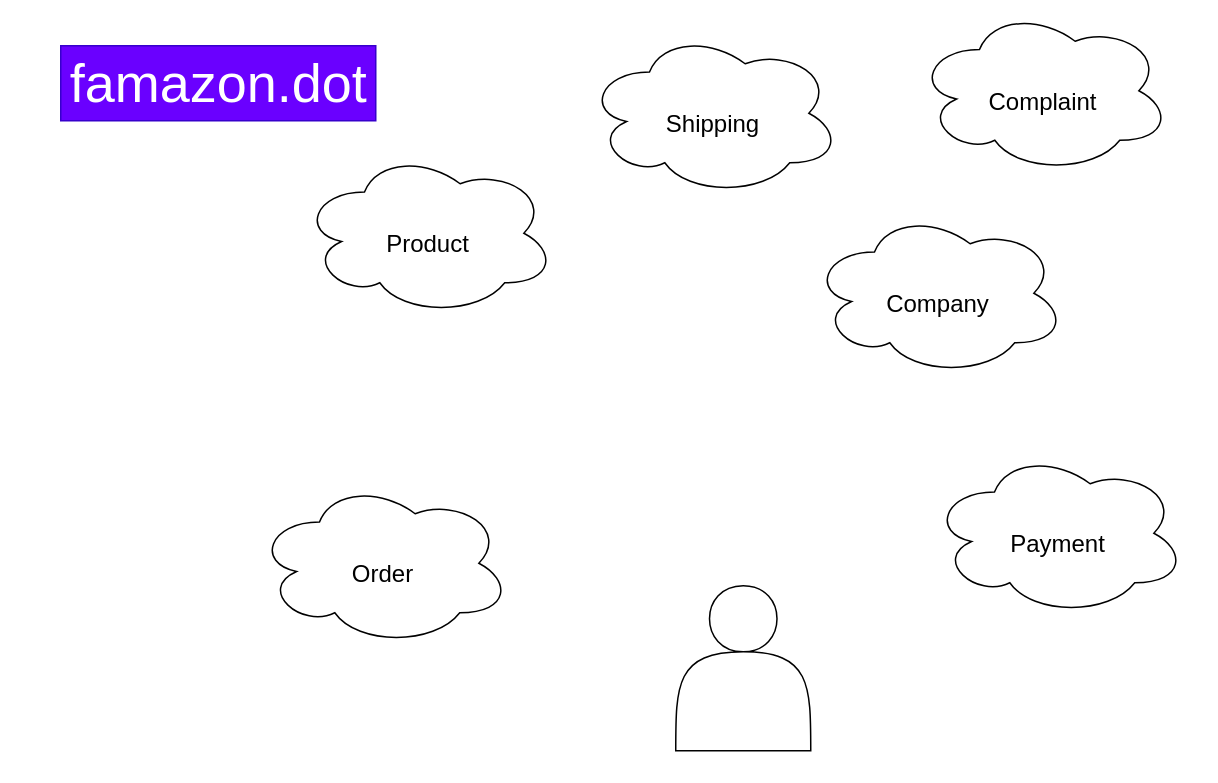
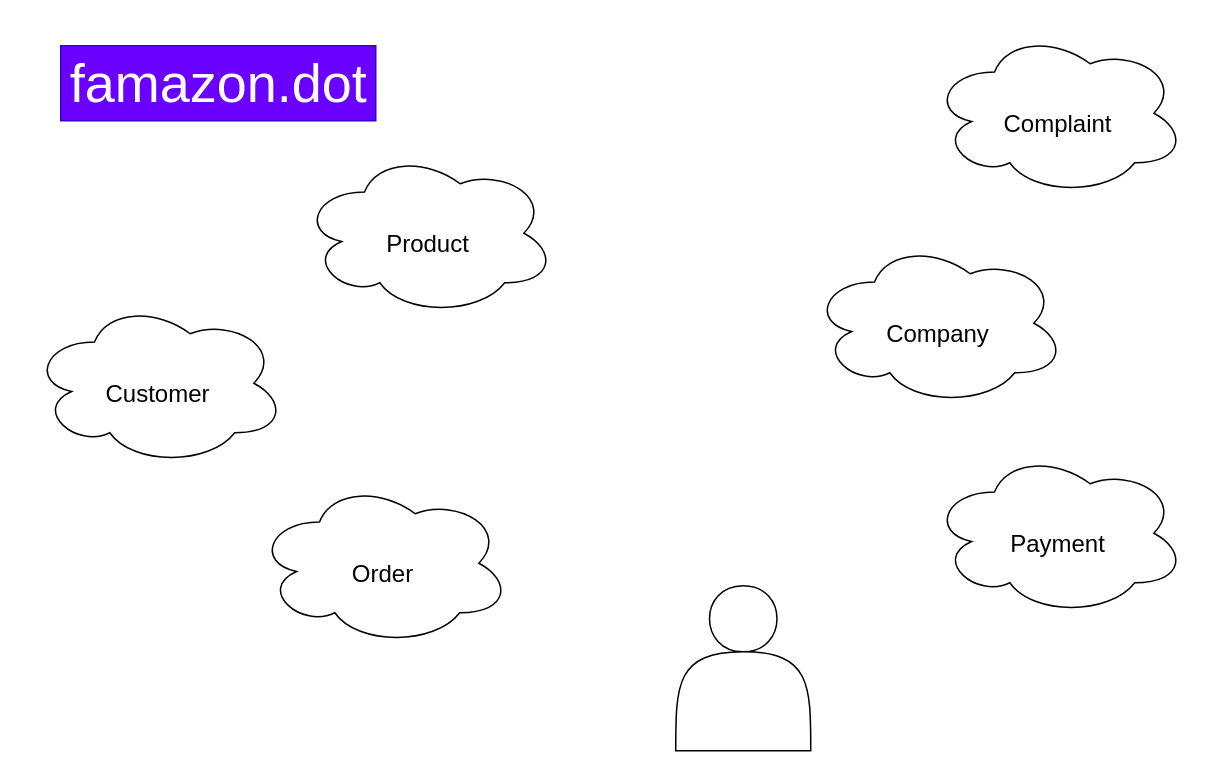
node "Complaint": moved (1043, 91) -> (1058, 113)
node "Shipping": removed
node "Company": moved (938, 293) -> (938, 323)
node "Customer": added
